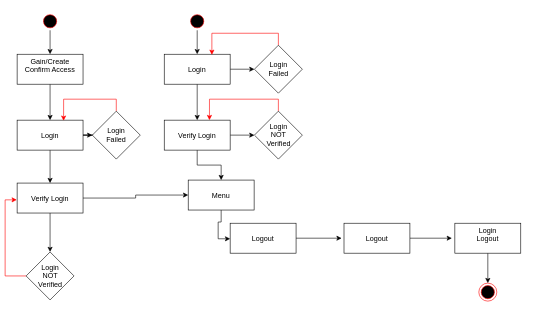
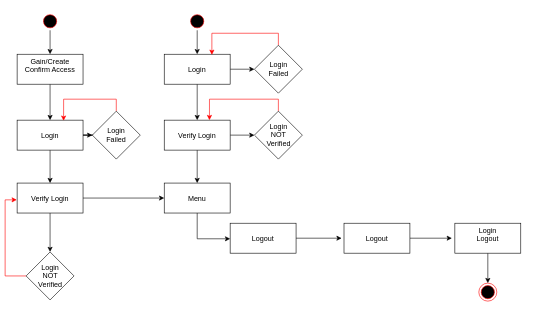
node "Menu": moved (221, 195) -> (197, 198)
